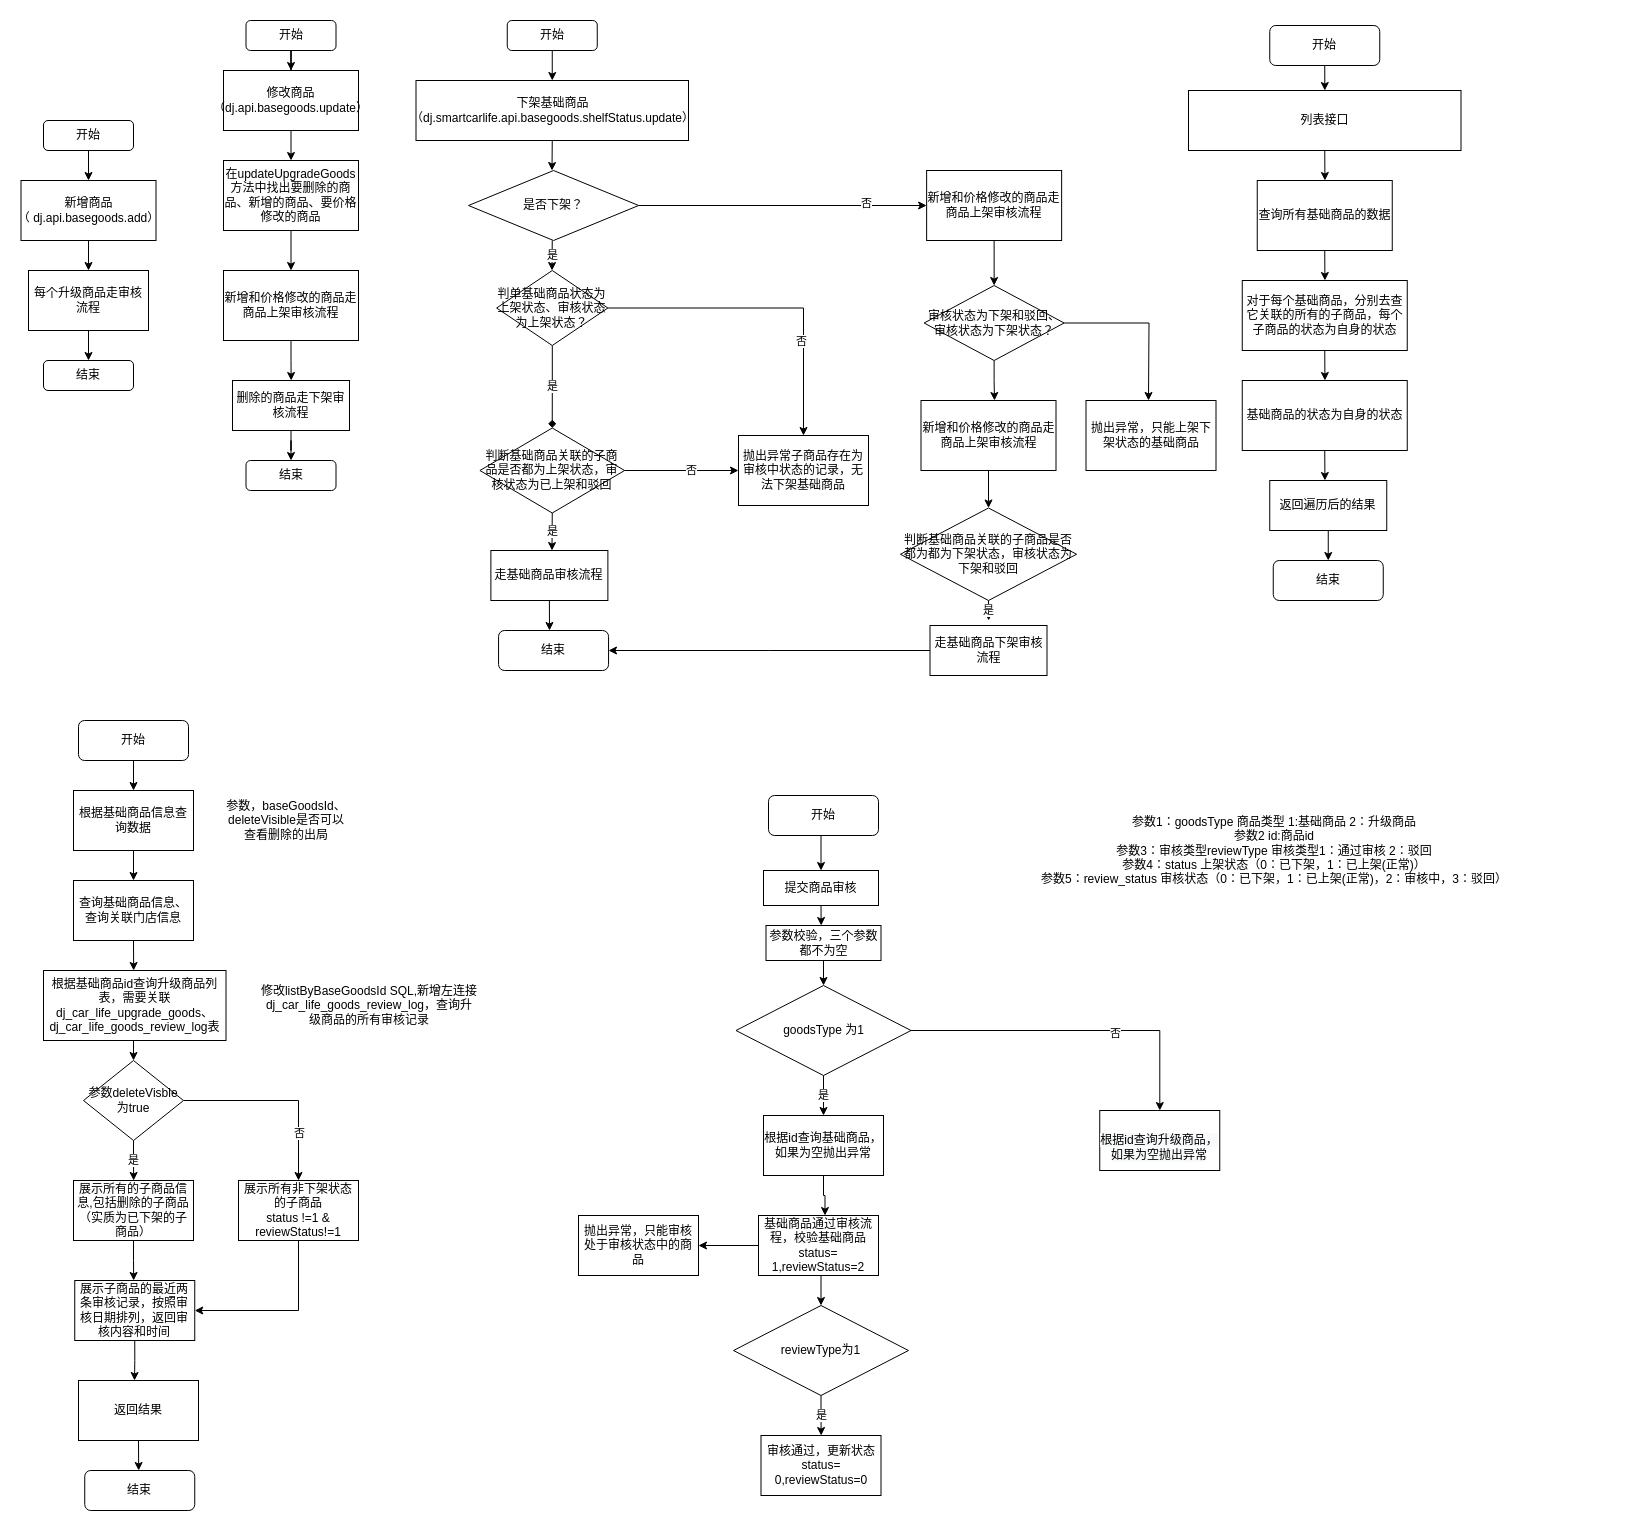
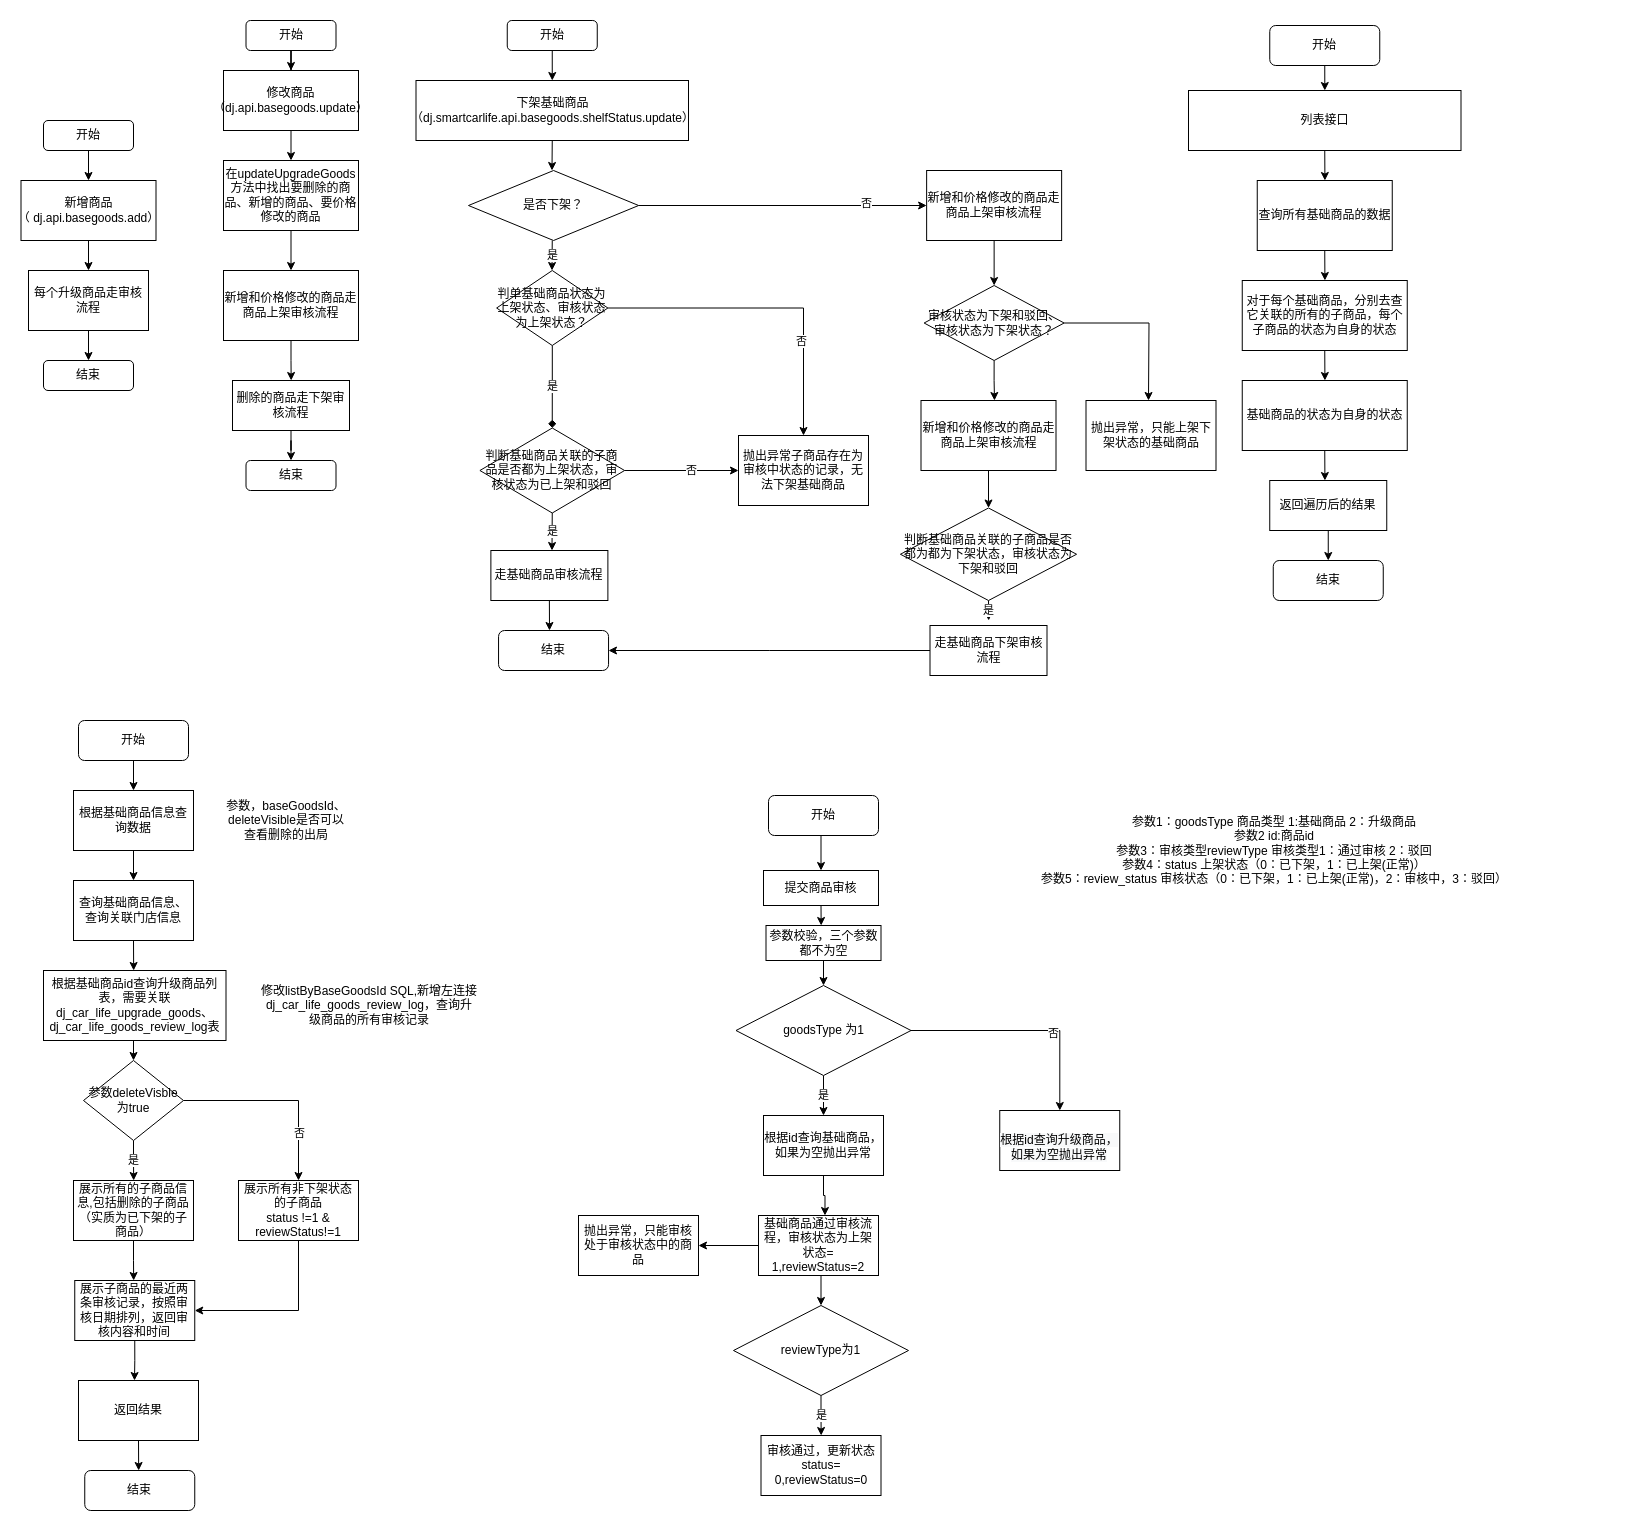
node "根据id查询升级商品，如果为空抛出异常": moved (1160, 1141) -> (1060, 1141)
node "基础商品通过审核流程，校验基础商品status= 1,reviewStatus=2": label "基础商品通过审核流程，校验基础商品status= 1,reviewStatus=2" -> "基础商品通过审核流程，审核状态为上架状态= 1,reviewStatus=2"
